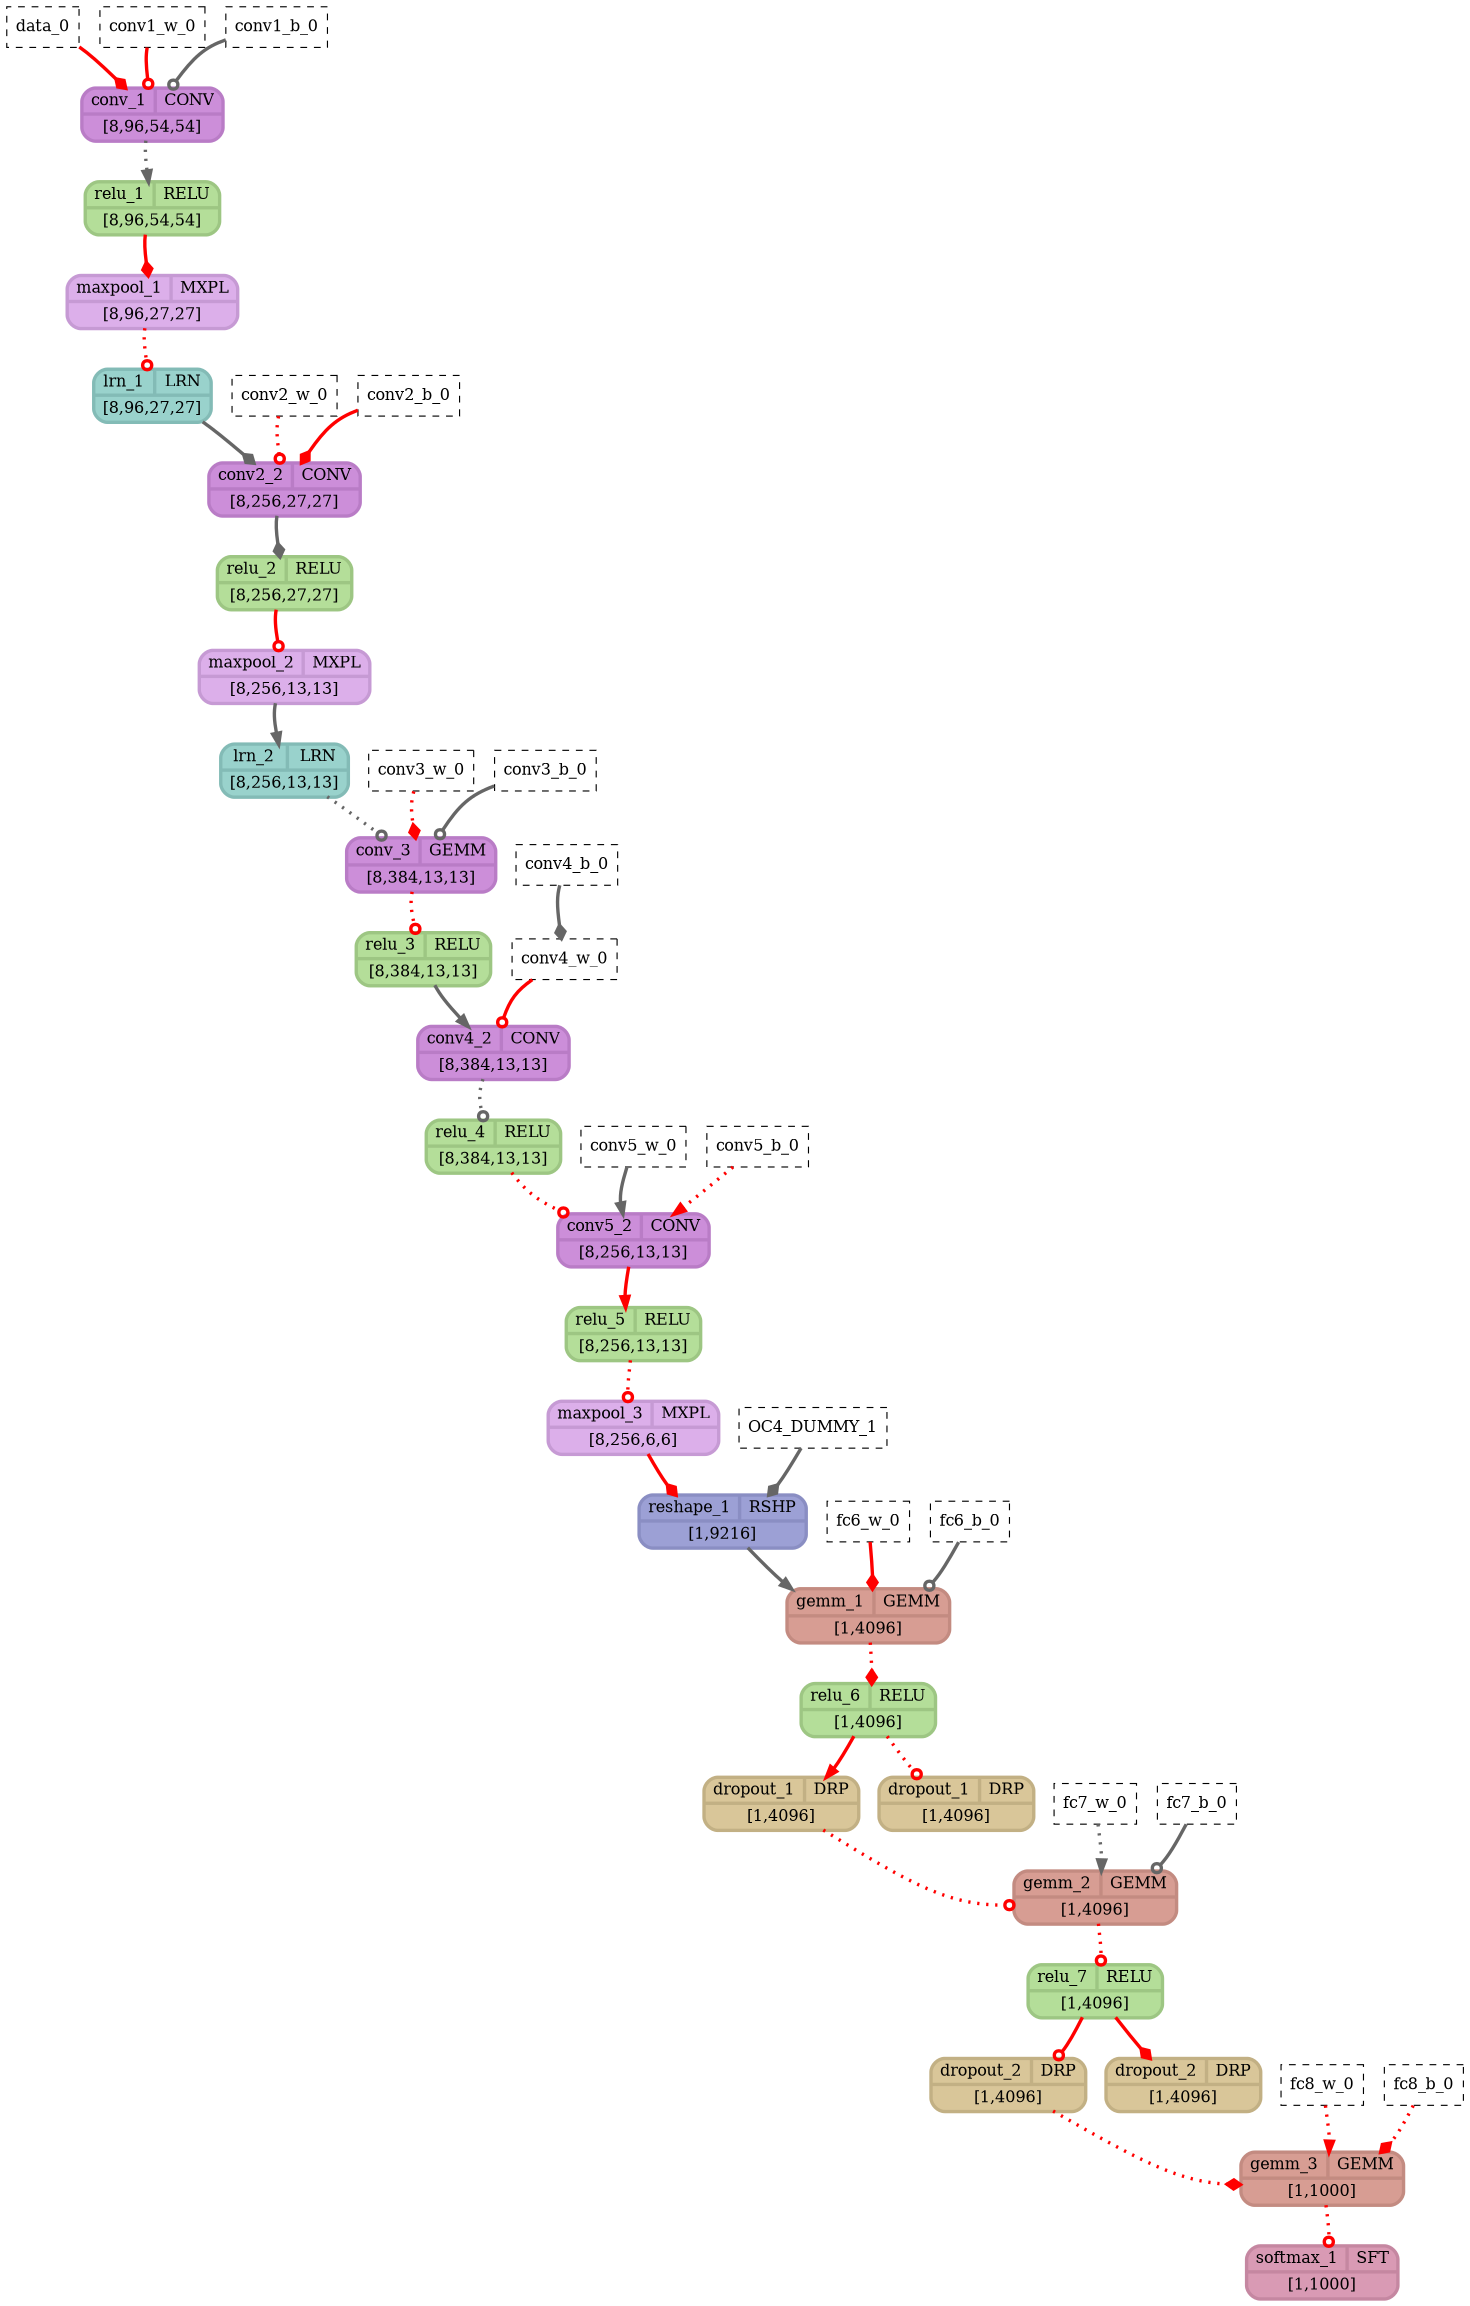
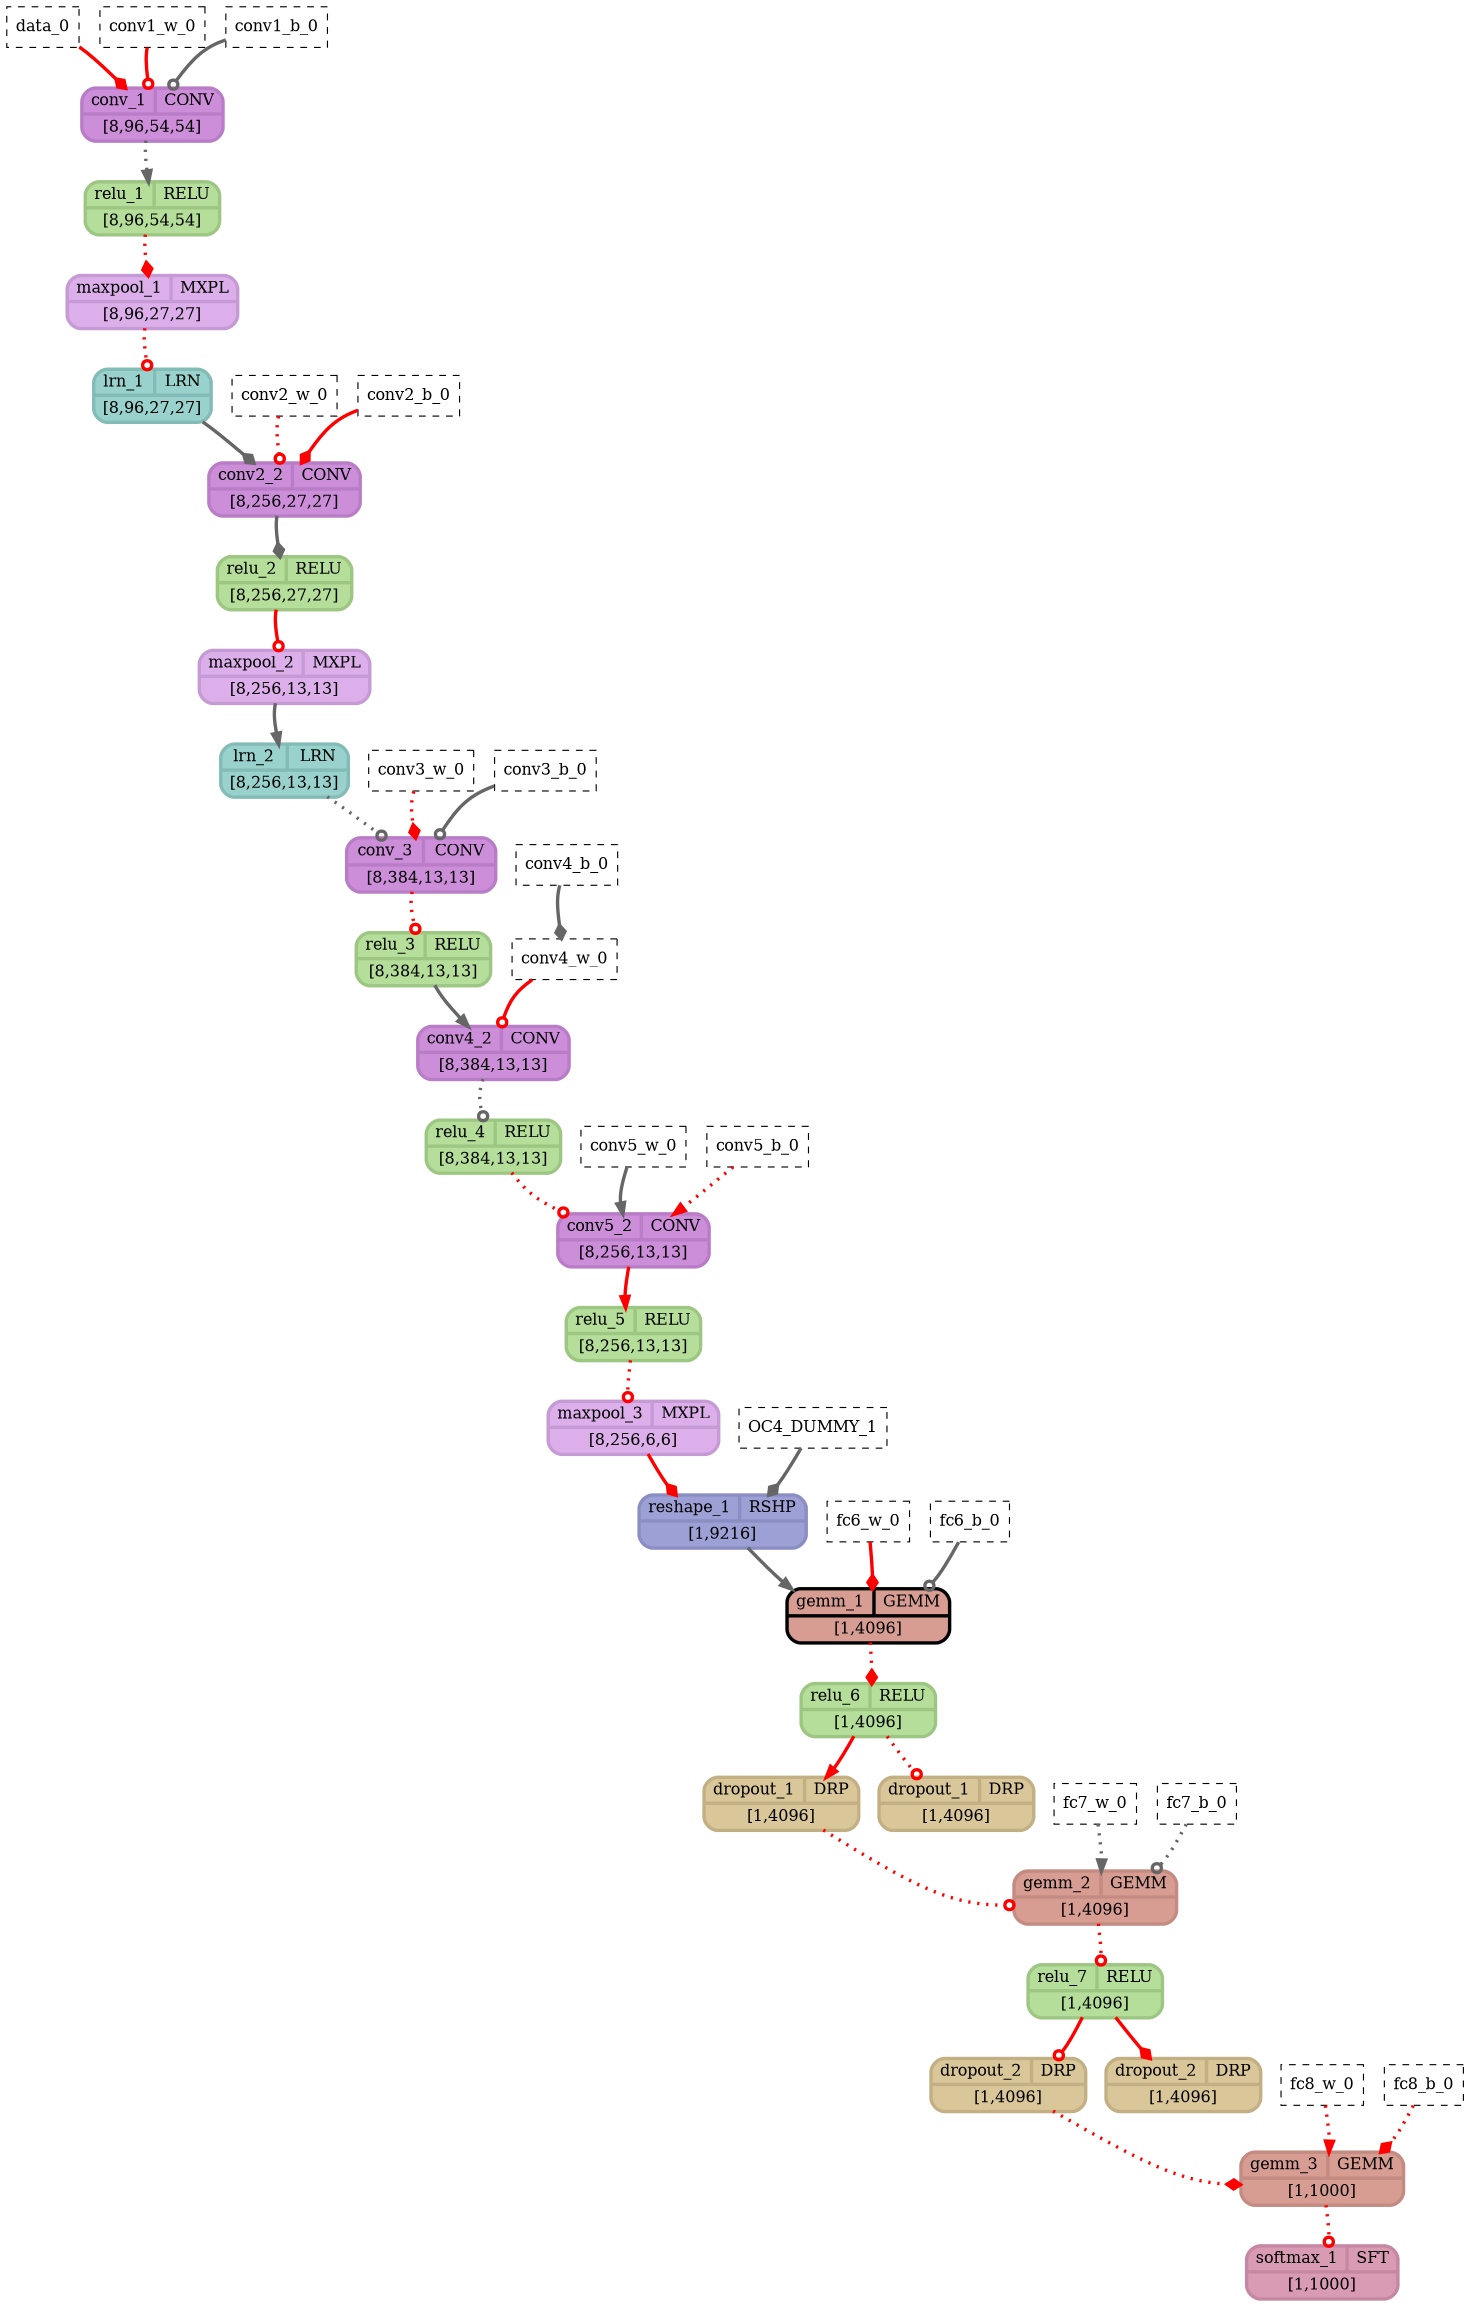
edge "relu_1" -> "maxpool_1": style bold -> dotted
node "conv_3": text "GEMM" -> "CONV"
node "gemm_1": color #c38b81 -> black
edge "fc7_b_0" -> "gemm_2": style bold -> dotted
